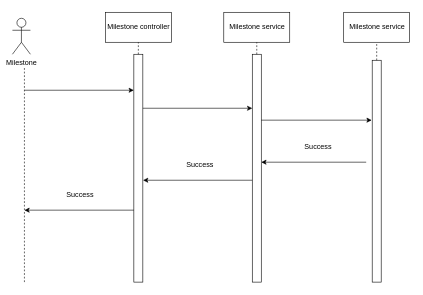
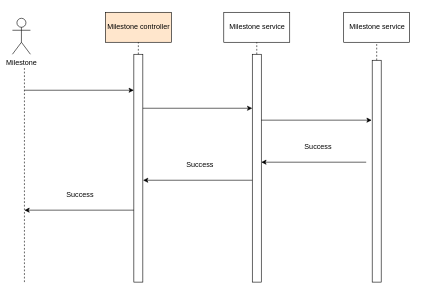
node "Milestone controller": fillcolor #ffffff -> #ffe6cc
